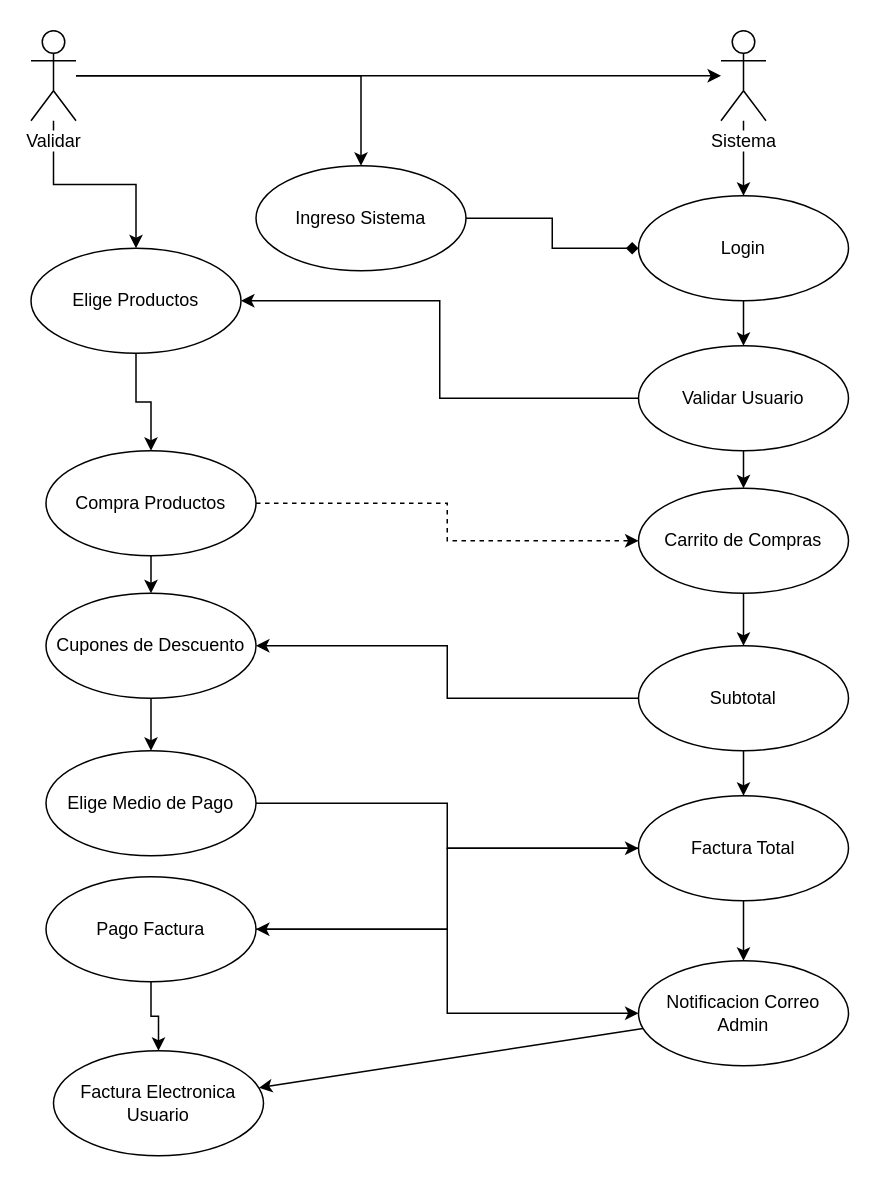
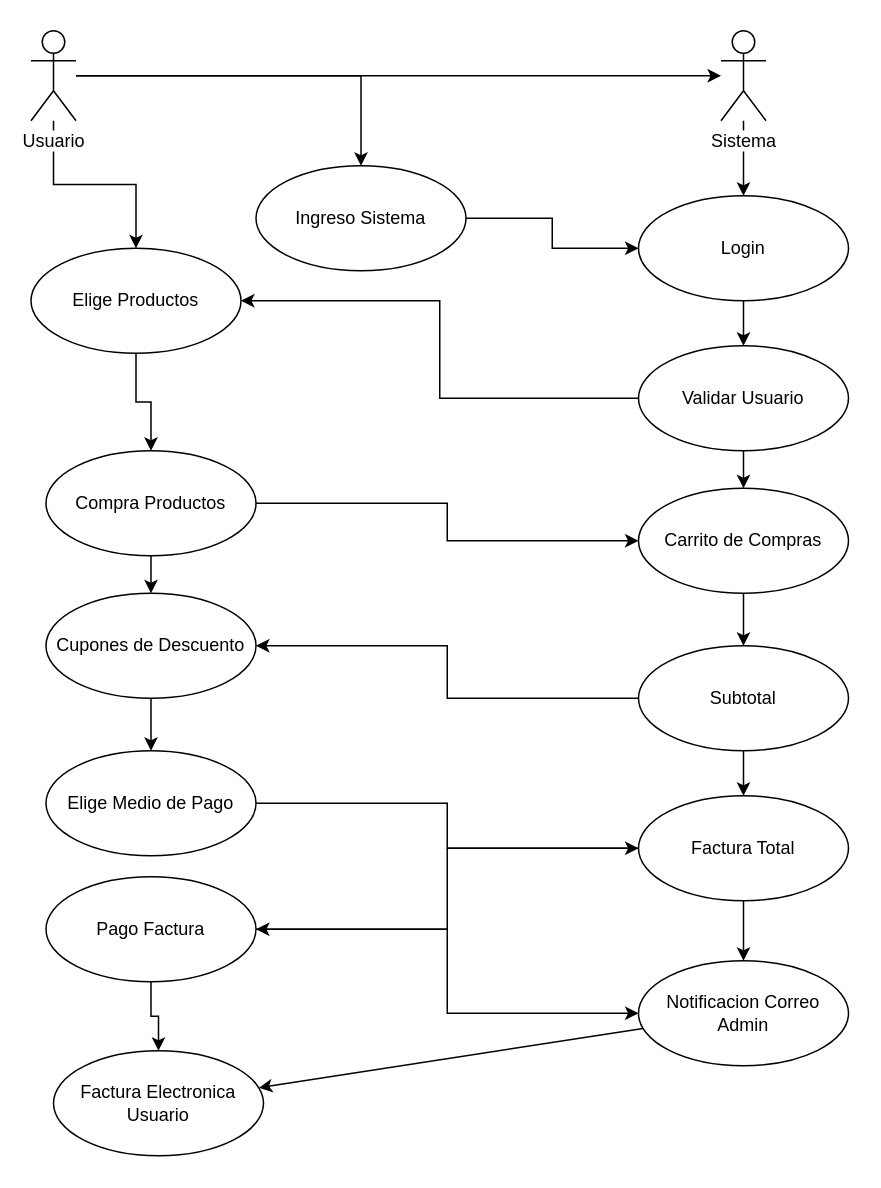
node "Validar": label "Validar" -> "Usuario"
edge "Ingreso Sistema" -> "Login": arrowhead diamond -> classic
edge "Compra Productos" -> "Carrito de Compras": style dashed -> solid
